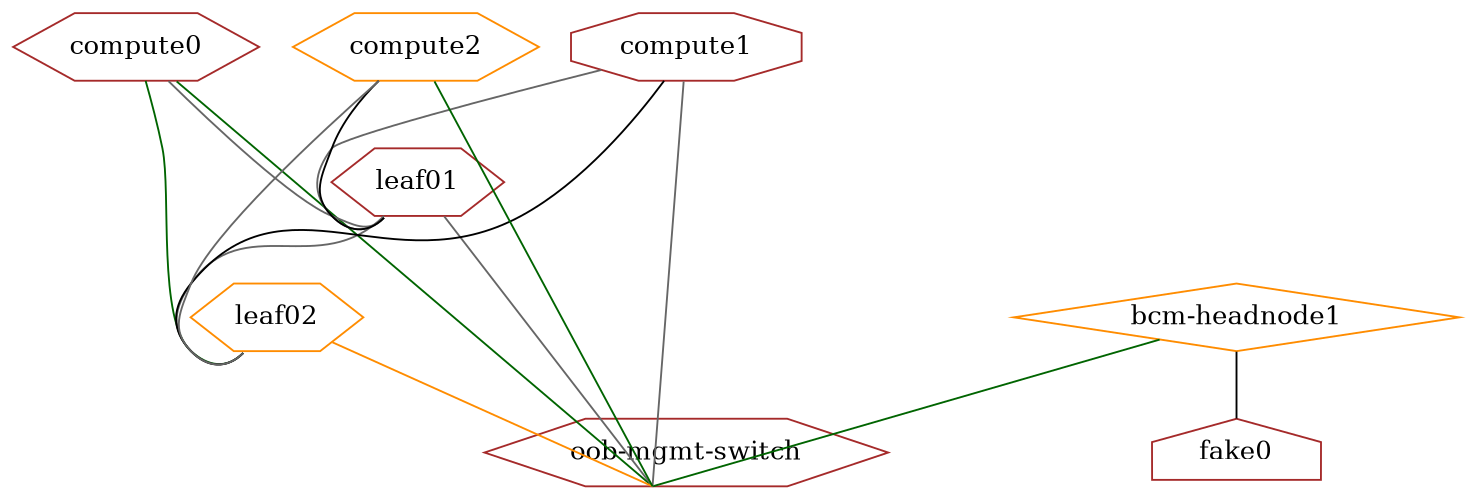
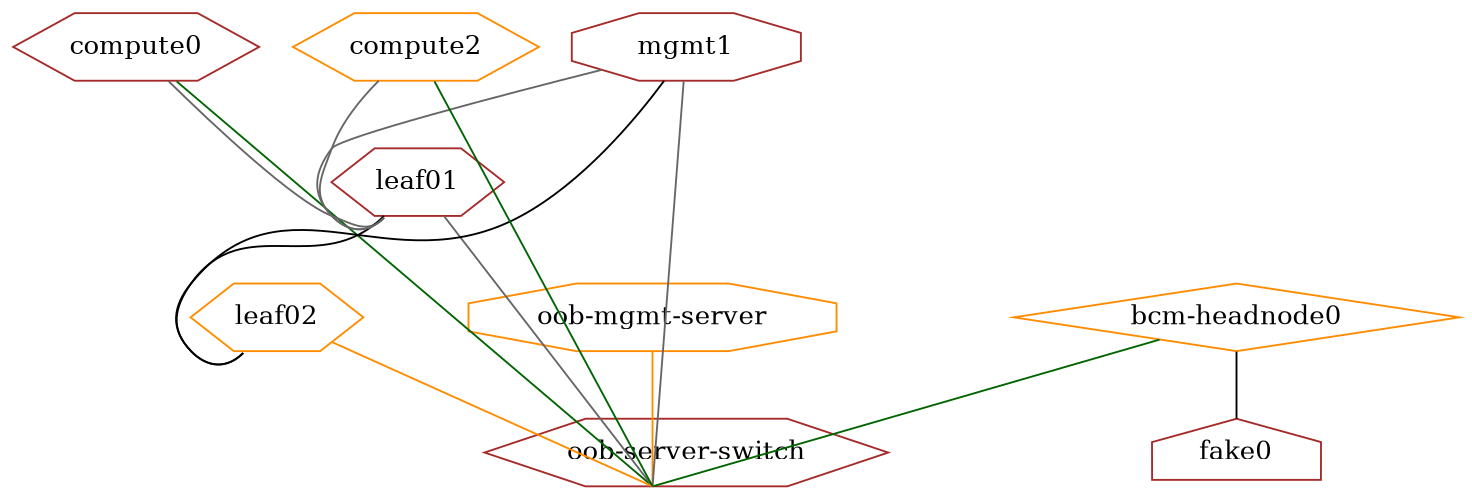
node "compute1": label "compute1" -> "mgmt1"
edge "compute2" -- "leaf01": color black -> gray40
edge "compute2" -- "leaf02": removed
edge "leaf01" -- "leaf02": color gray40 -> black
edge "compute0" -- "leaf02": removed
node "oob-mgmt-server": added
node "bcm-headnode1": label "bcm-headnode1" -> "bcm-headnode0"
node "oob-mgmt-switch": label "oob-mgmt-switch" -> "oob-server-switch"
